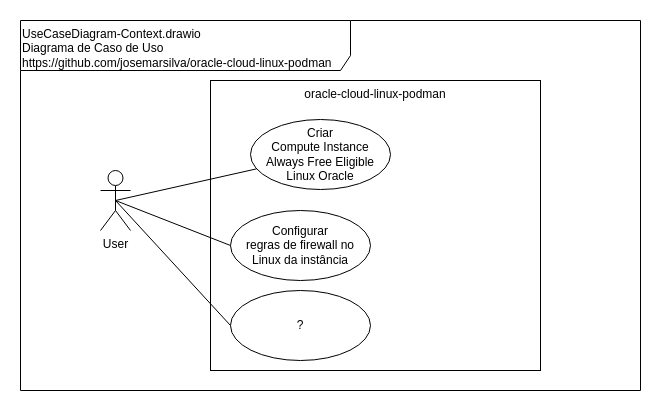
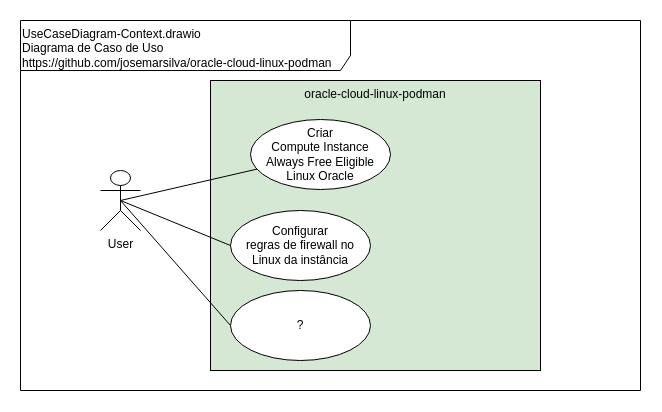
node "User": size 30x60 -> 40x60
node "oracle-cloud-linux-podman": fillcolor #ffffff -> #d5e8d4
